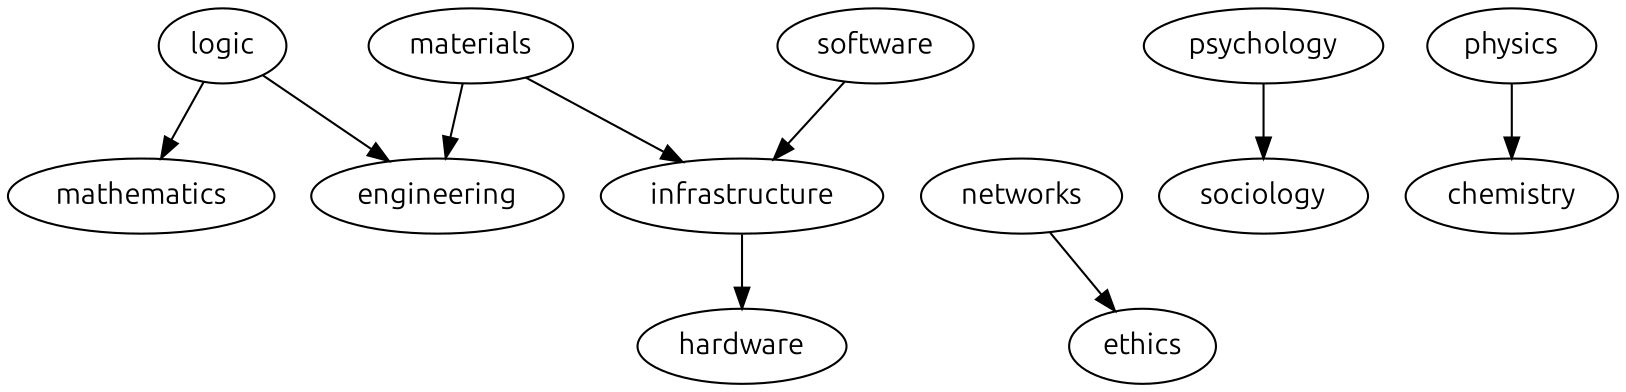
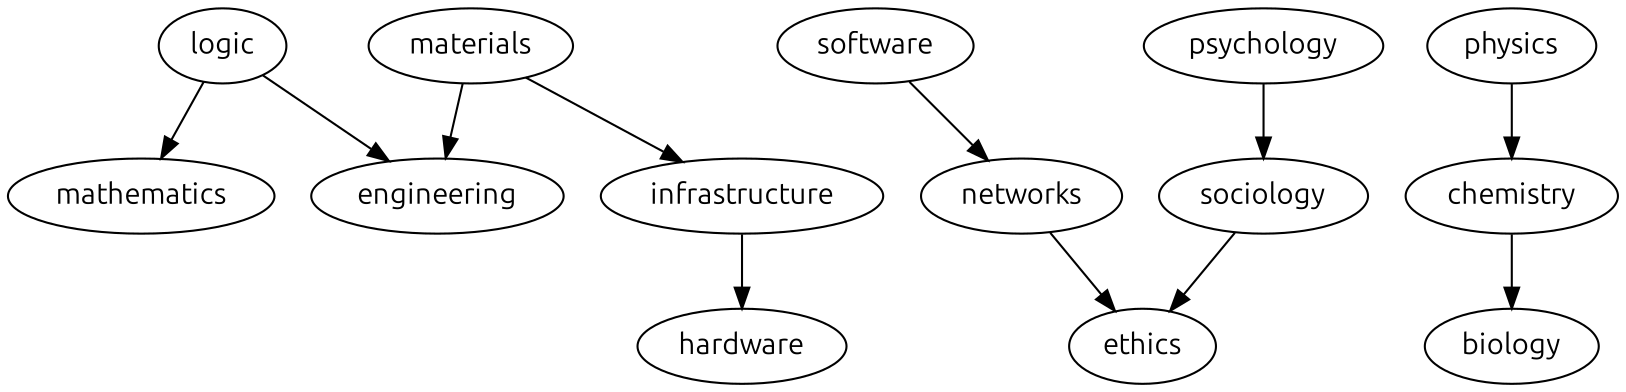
edge "software" -> "infrastructure": now "software" -> "networks"
edge "sociology" -> "ethics": added
node "biology": added
